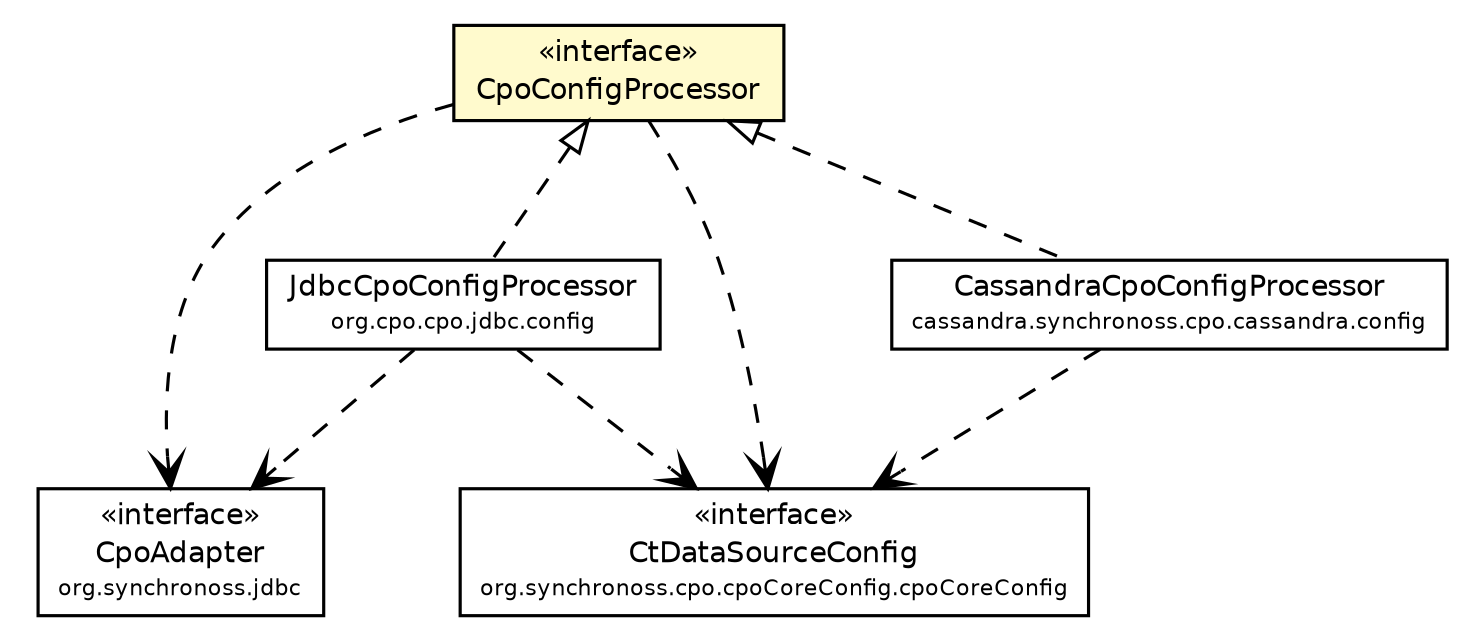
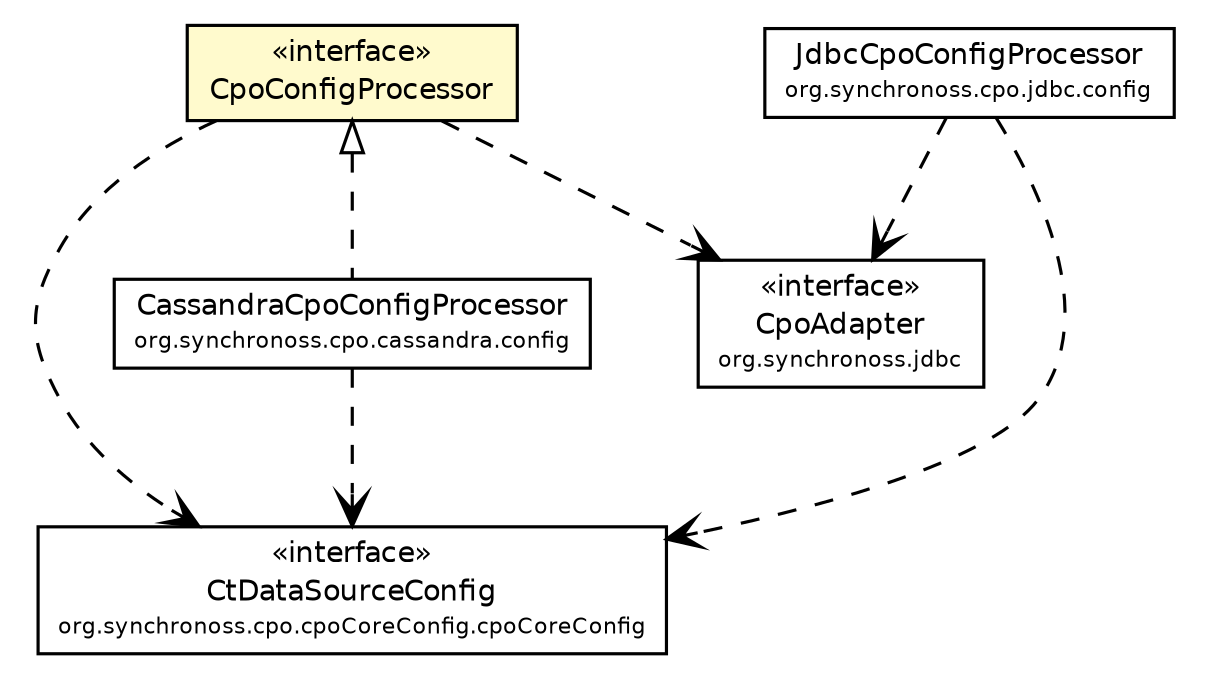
edge "JdbcCpoConfigProcessor" -> "CpoConfigProcessor": removed
node "JdbcCpoConfigProcessor": text "org.cpo.cpo.jdbc.config" -> "org.synchronoss.cpo.jdbc.config"
node "CassandraCpoConfigProcessor": text "cassandra.synchronoss.cpo.cassandra.config" -> "org.synchronoss.cpo.cassandra.config"
